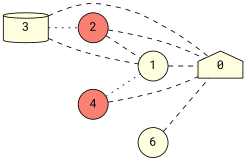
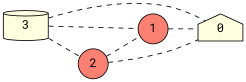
edge "3" -- "2": style dotted -> dashed
node "1": fillcolor lightyellow -> salmon
node "4": removed
node "6": removed
